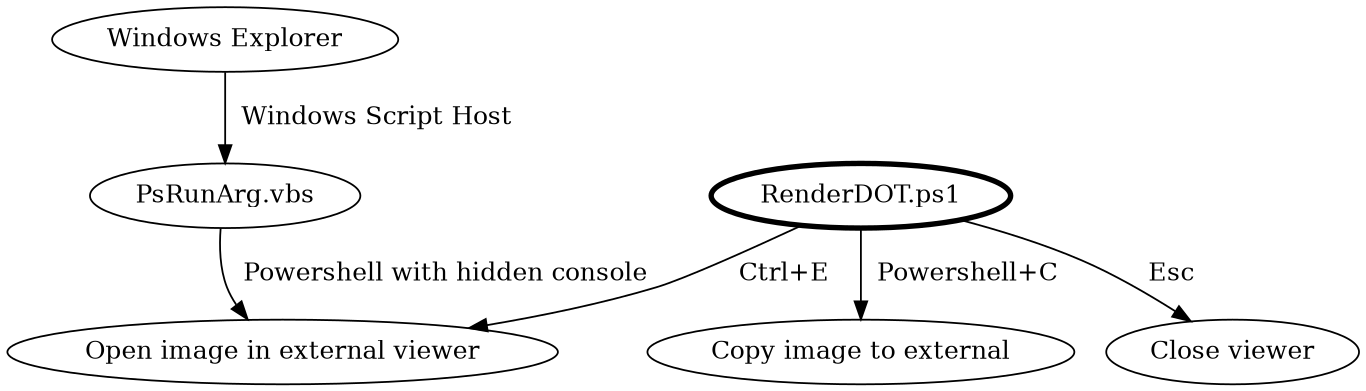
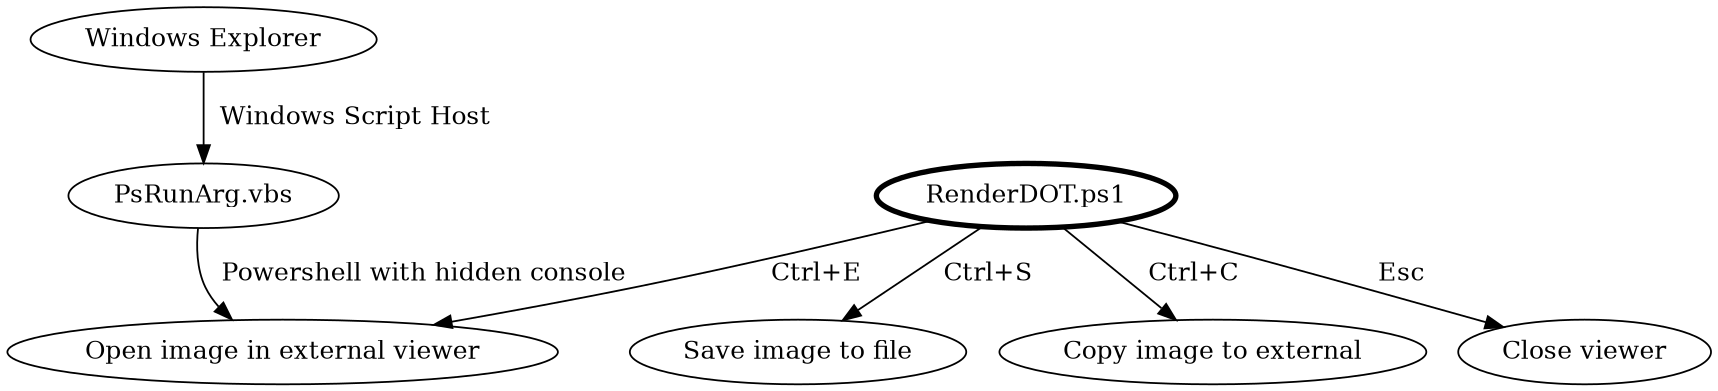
edge "RenderDOT.ps1" -> "Copy image to external": label "  Powershell+C  " -> "  Ctrl+C  "
node "Save image to file": added
